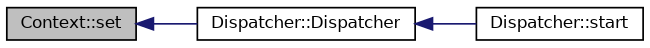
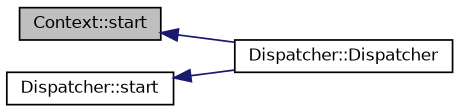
node "Context::set": label "Context::set" -> "Context::start"
edge "Dispatcher::start" -> "Dispatcher::Dispatcher": reversed
